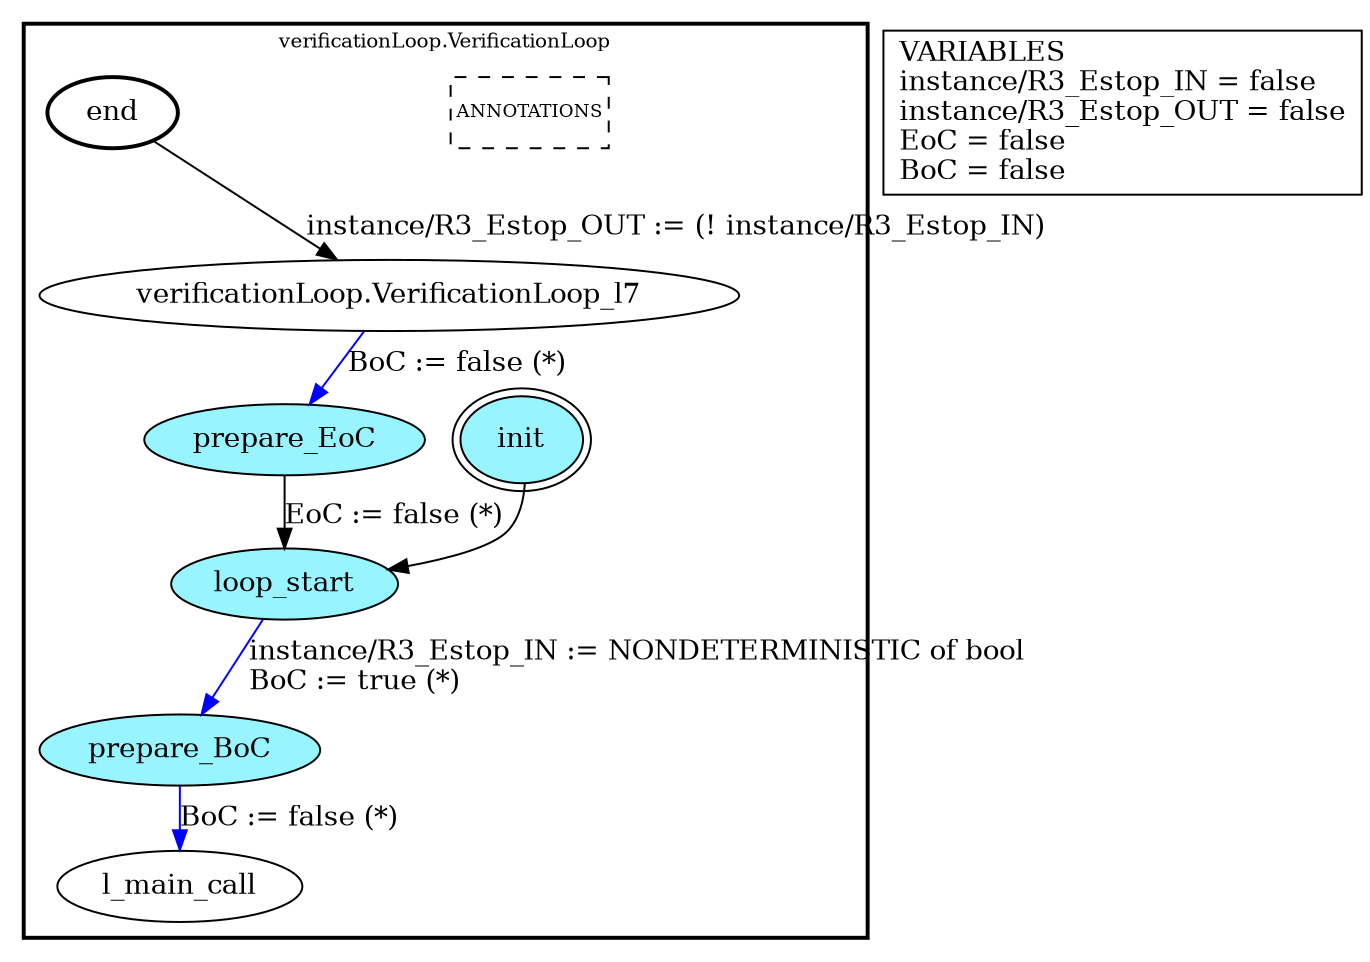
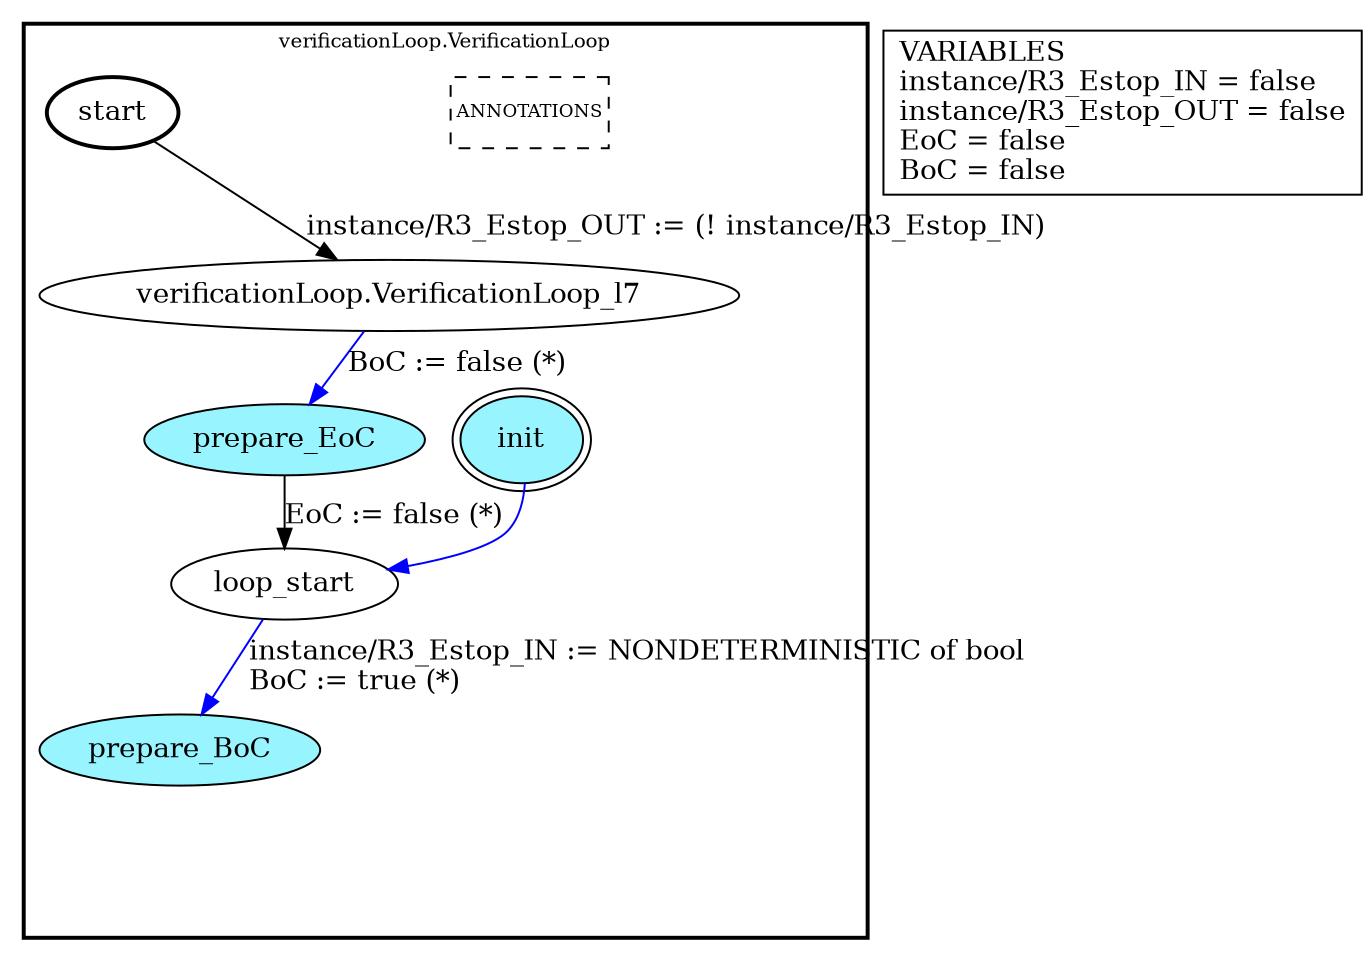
node "end": label "end" -> "start"
edge "init" -> "loop_start": color black -> blue
node "loop_start": fillcolor cadetblue1 -> white
node "l_main_call": removed
